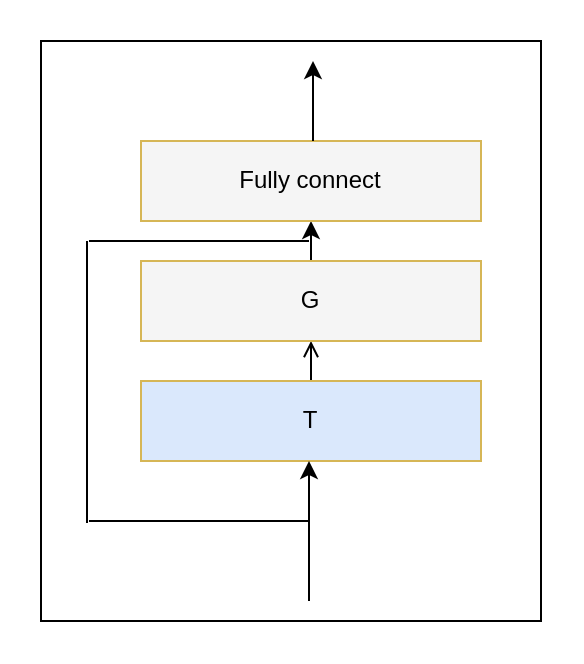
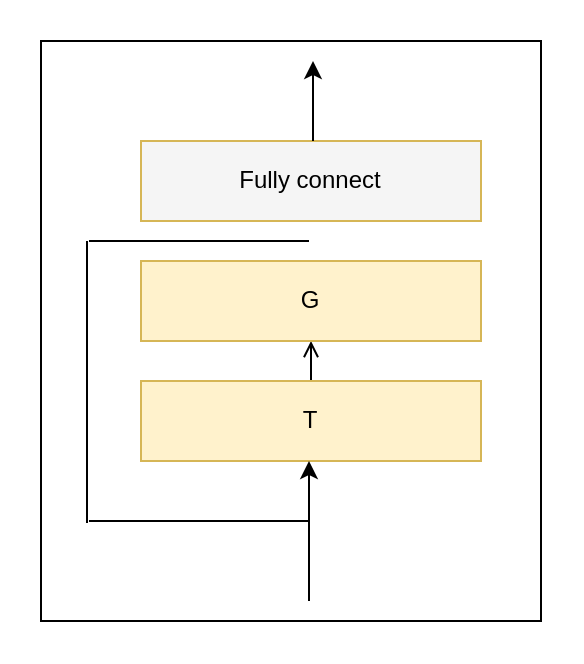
edge "G" -> "Fully connect": removed
node "G": fillcolor #f5f5f5 -> #fff2cc
node "T": fillcolor #dae8fc -> #fff2cc
